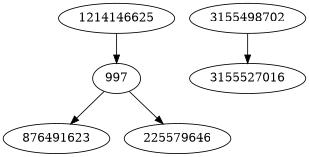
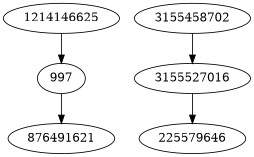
node "3155498702": label "3155498702" -> "3155458702"
edge "997" -> "225579646": now "3155527016" -> "225579646"
node "876491623": label "876491623" -> "876491621"
